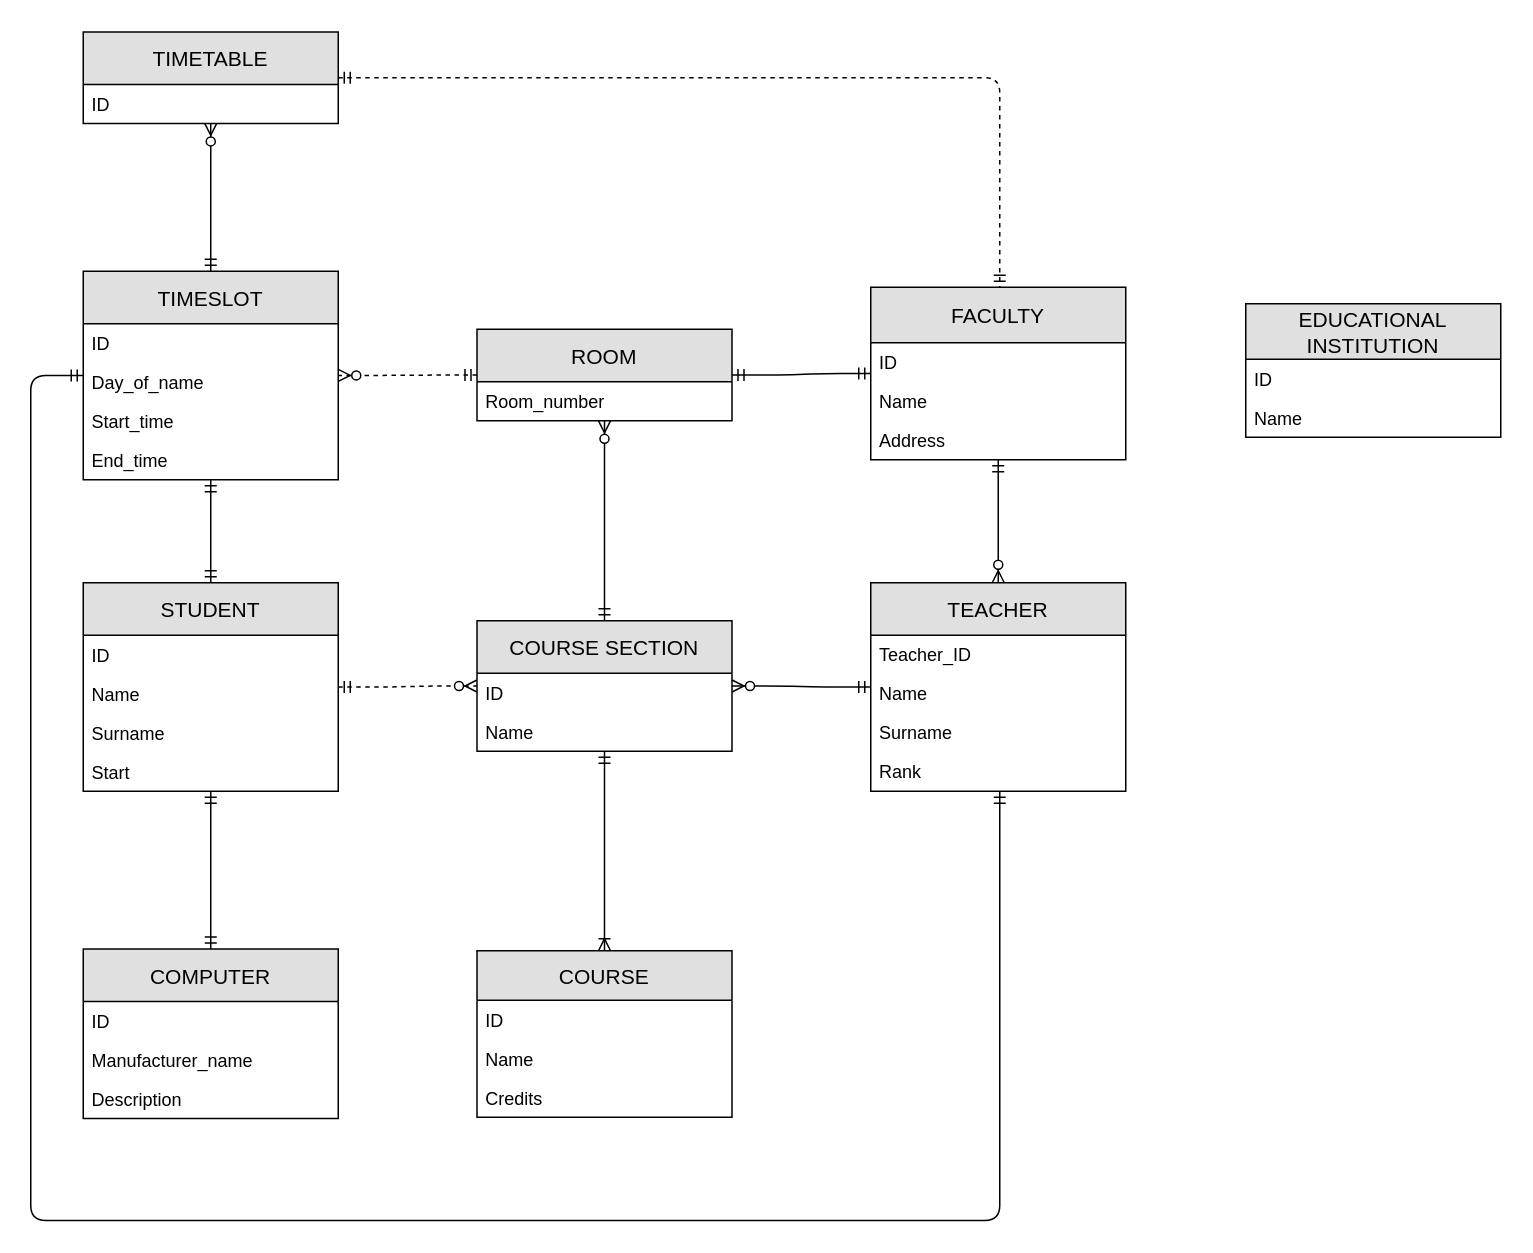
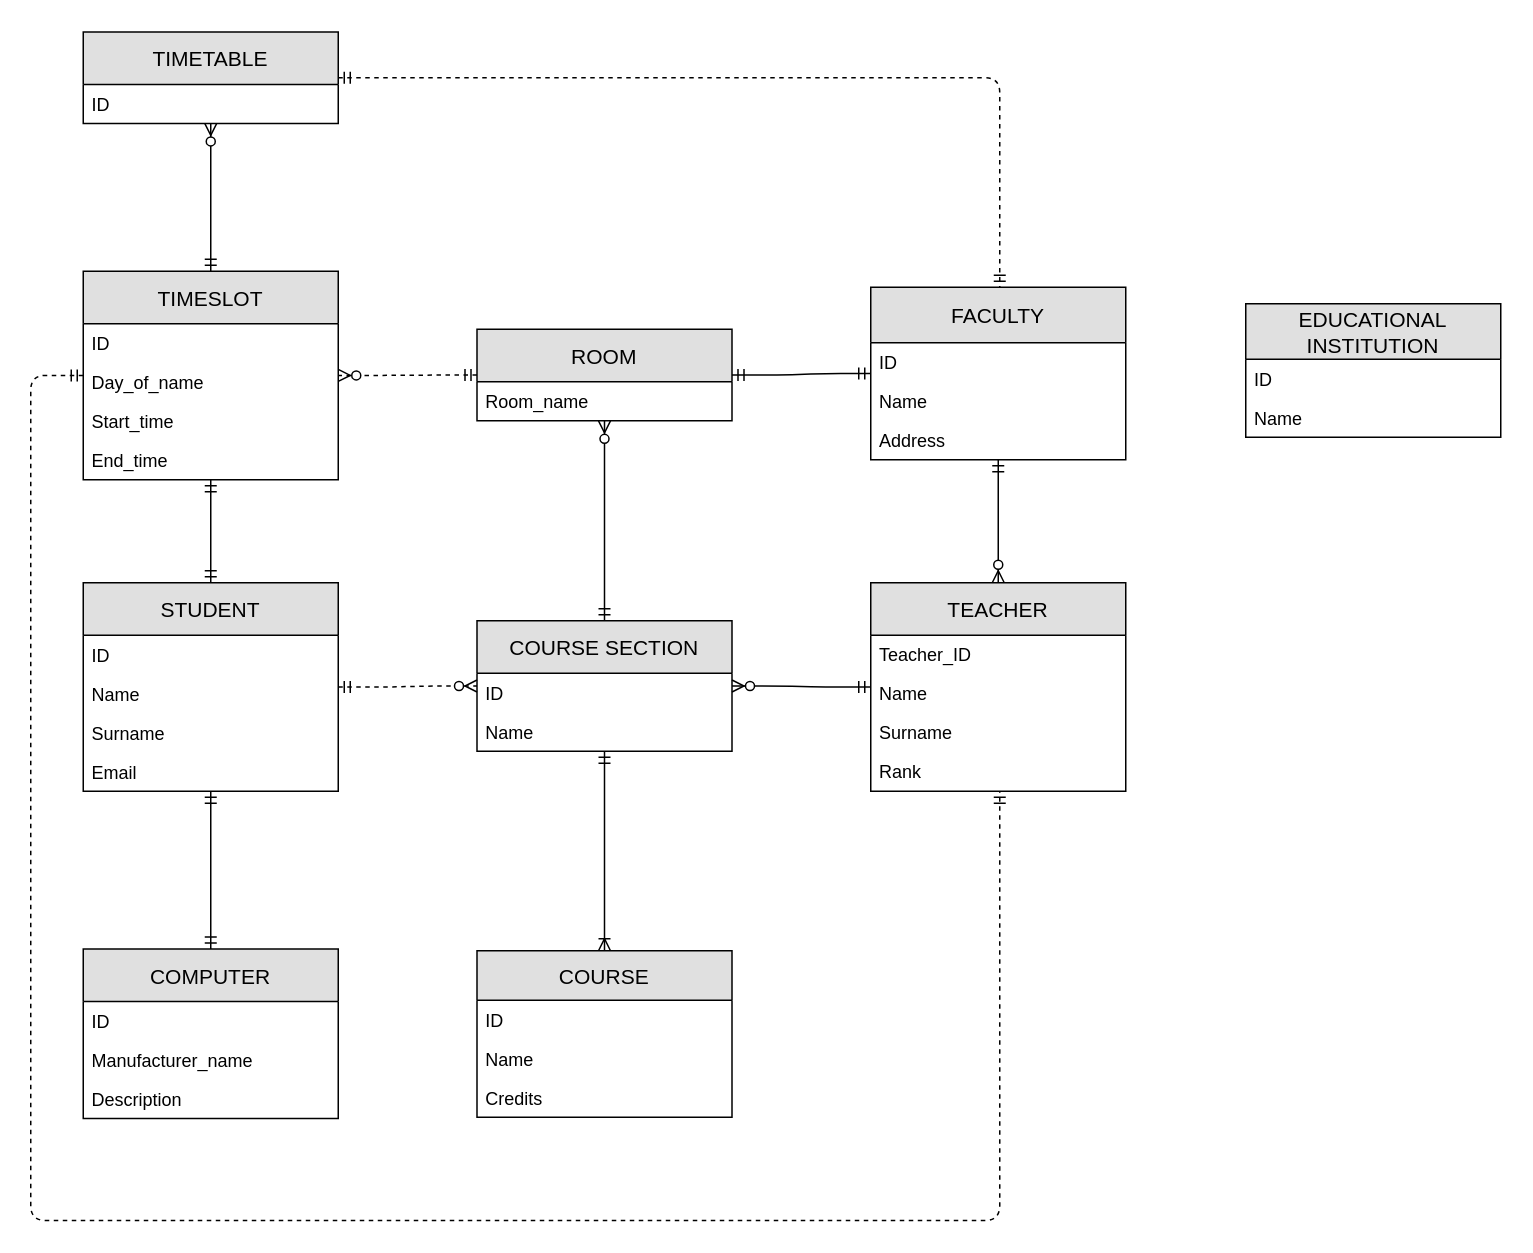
node "Room_number": label "Room_number" -> "Room_name"
node "Start": label "Start" -> "Email"
edge "TIMESLOT" -- "TEACHER": style solid -> dashed
